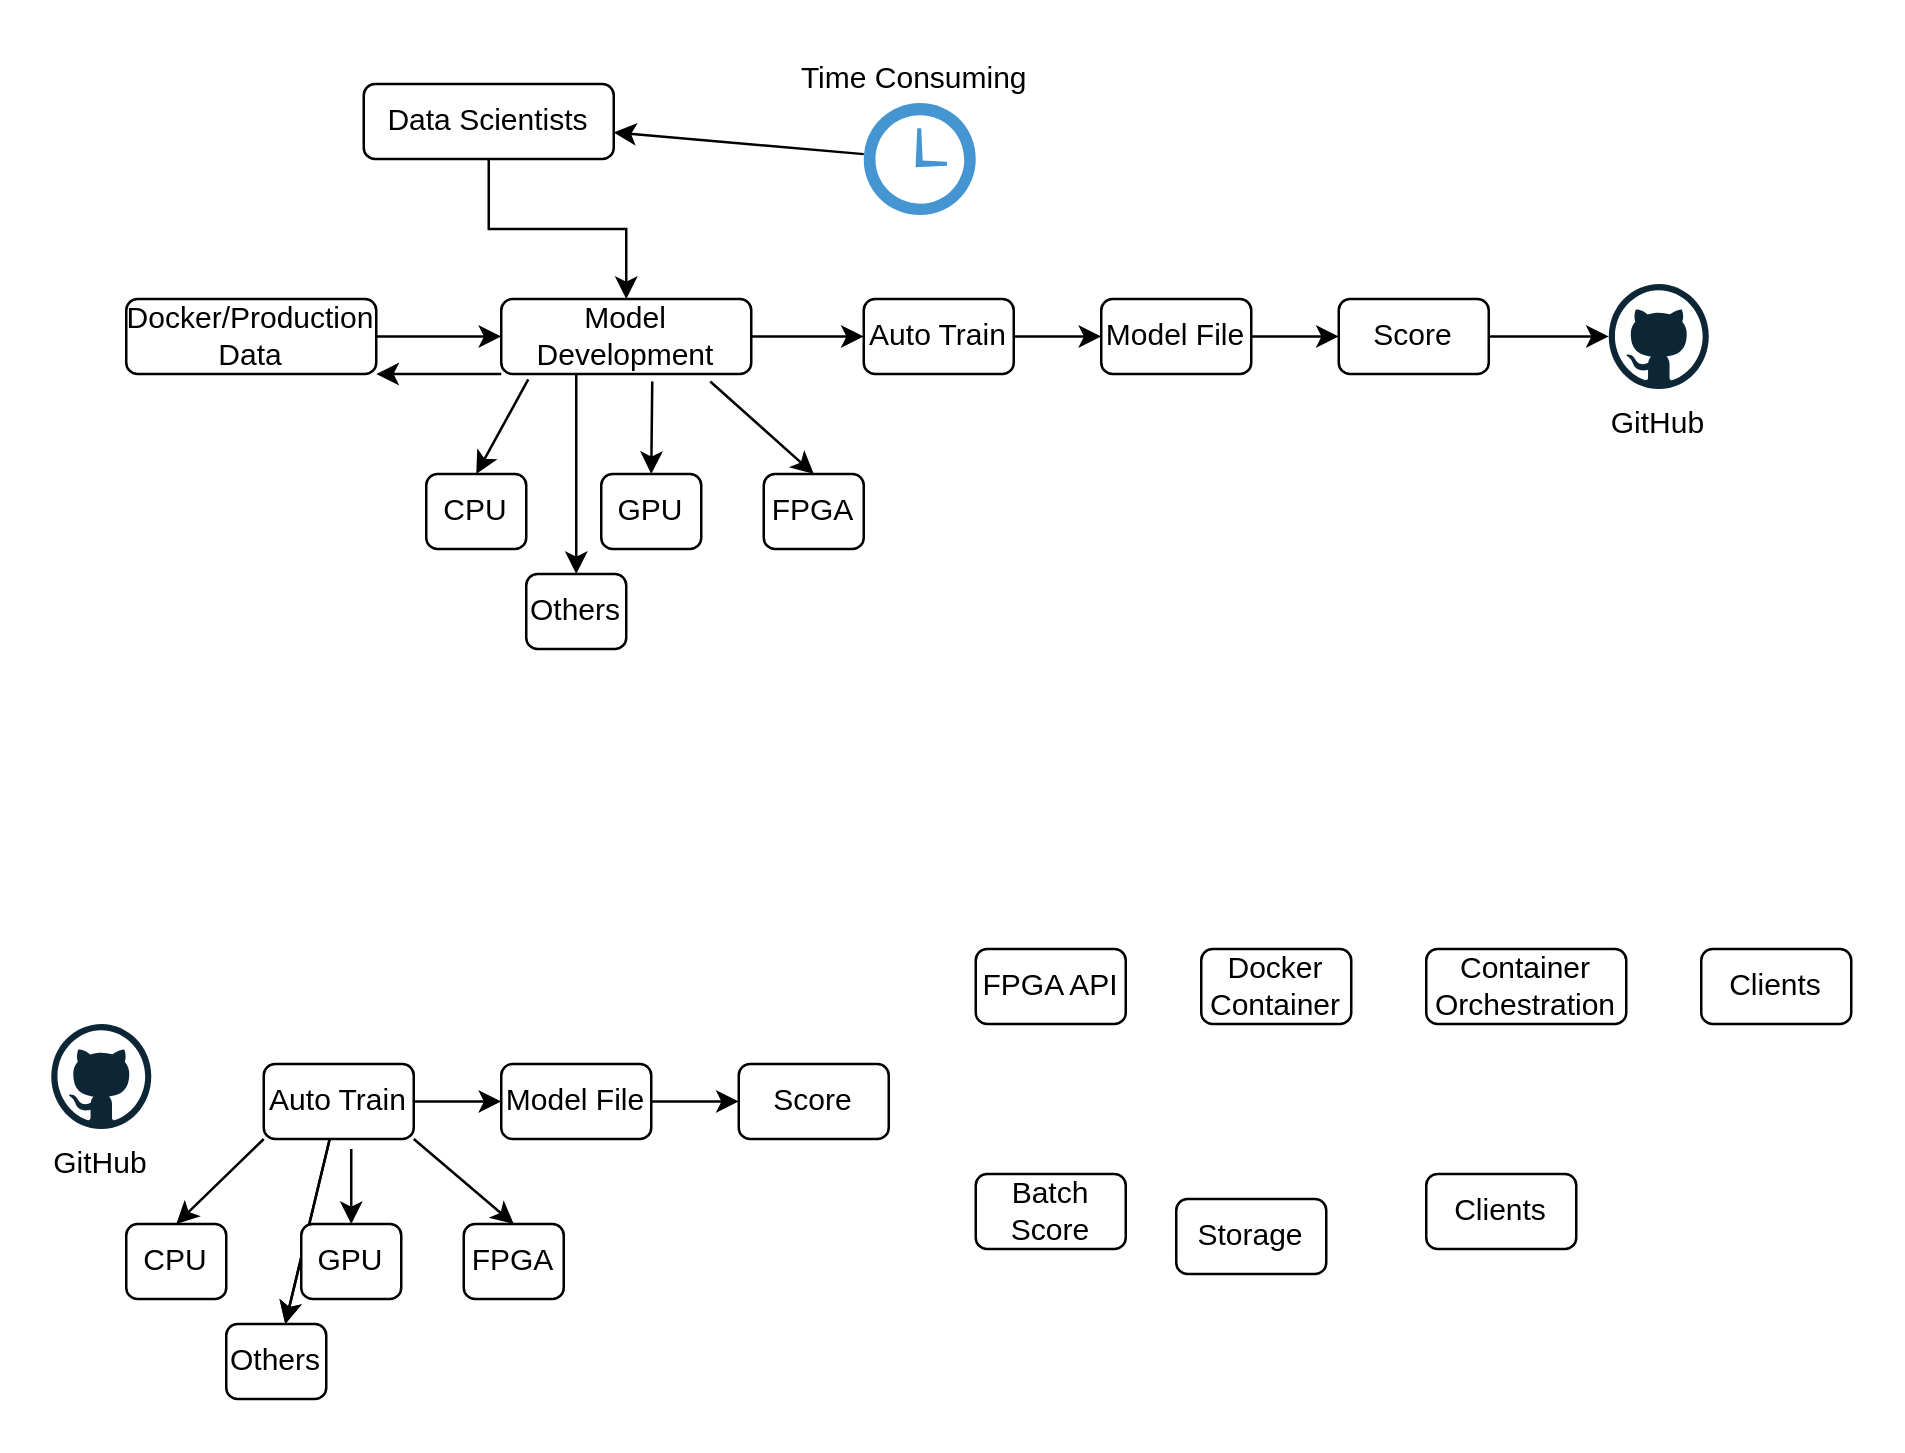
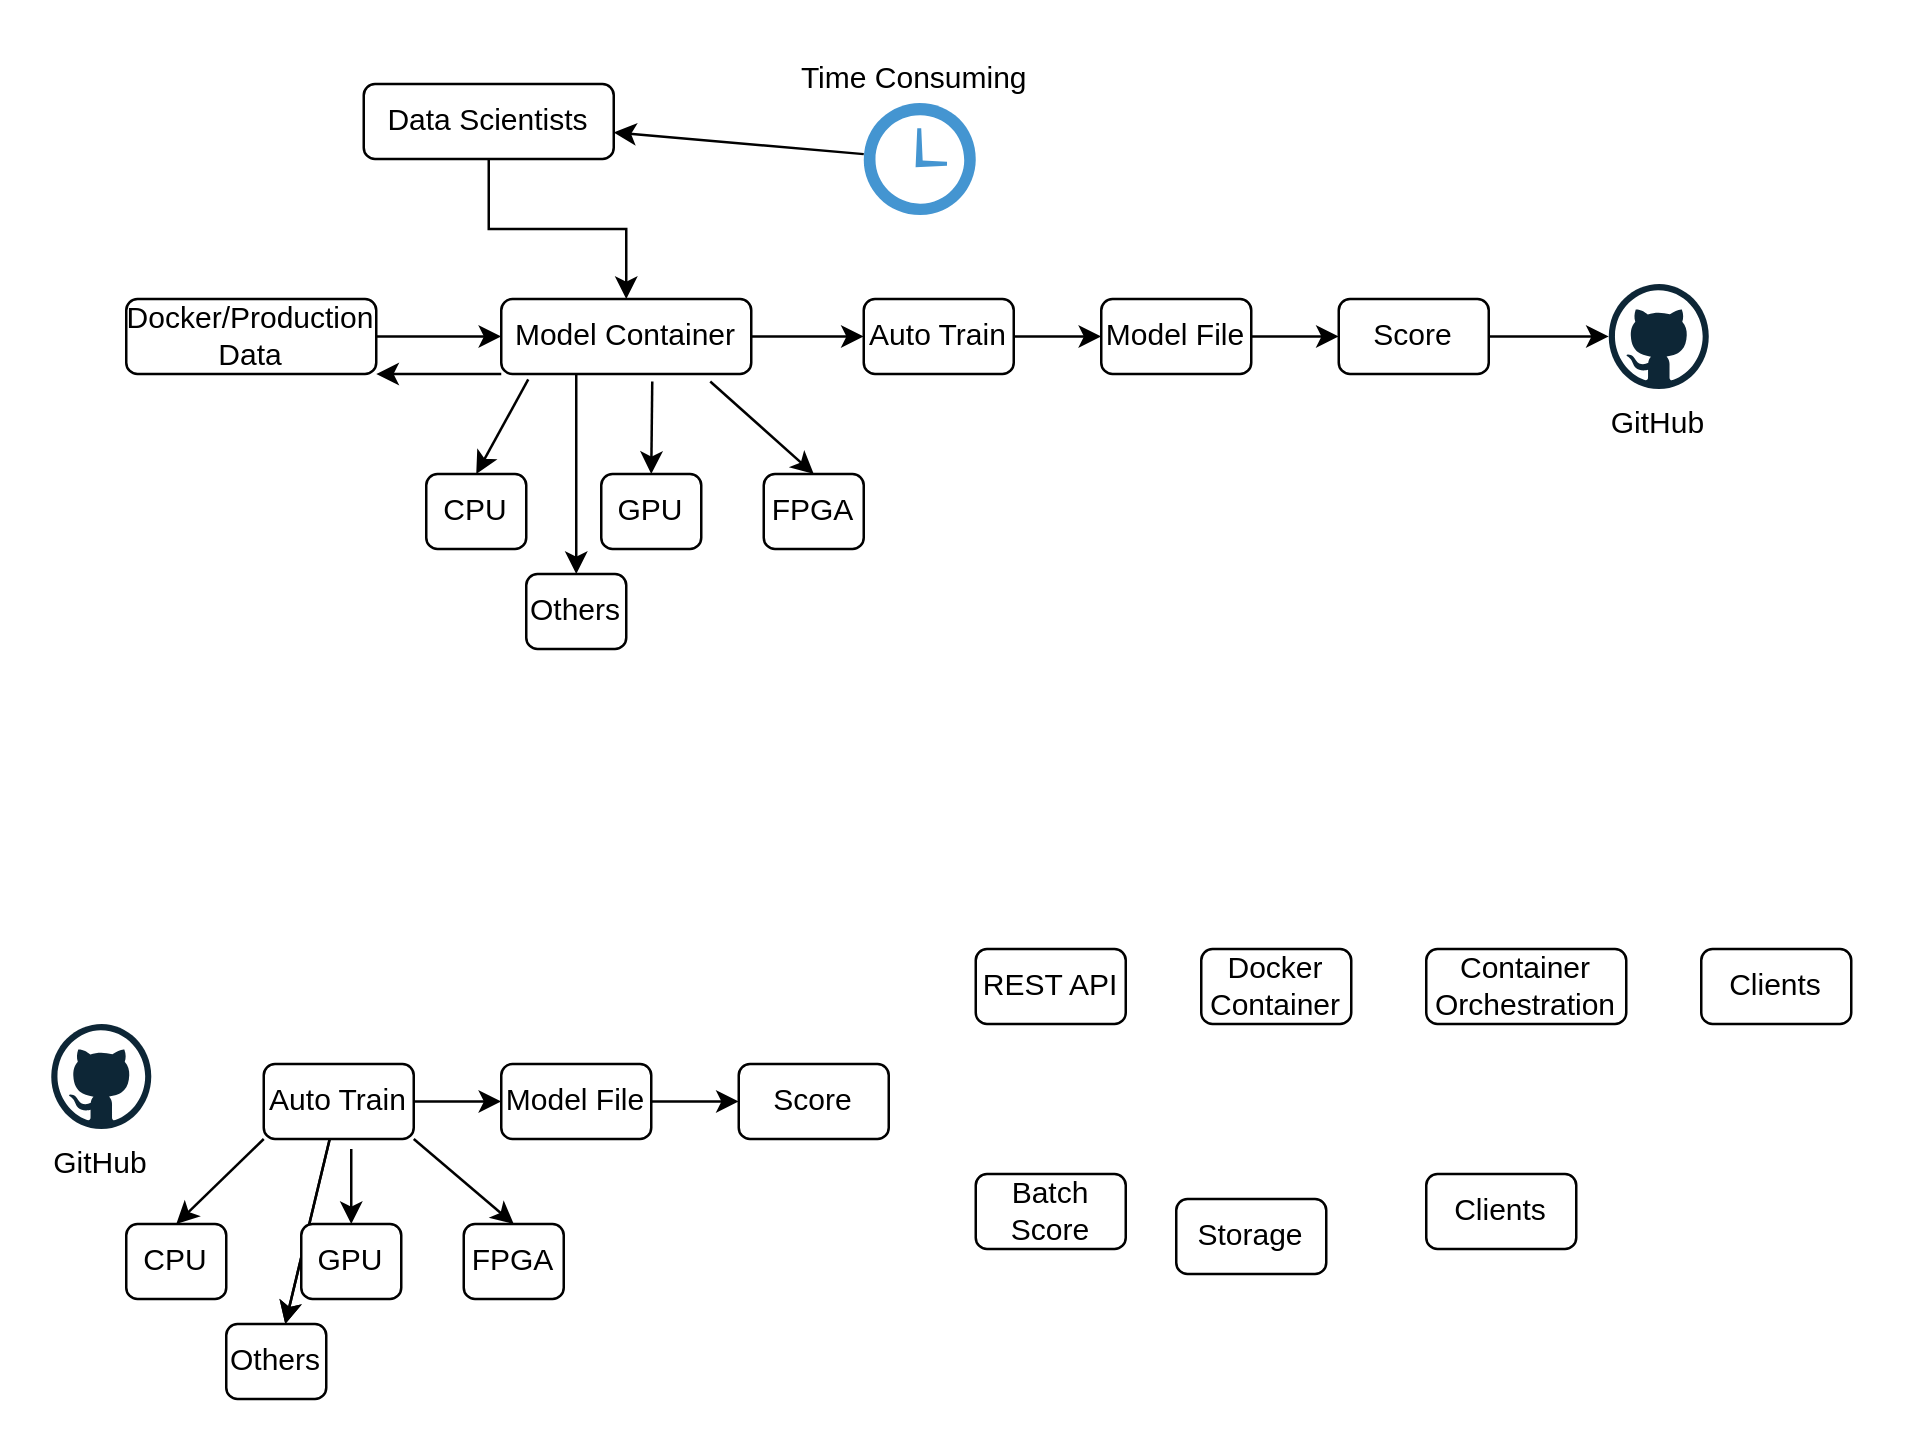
node "Model Development": label "Model Development" -> "Model Container"
node "FPGA API": label "FPGA API" -> "REST API"
